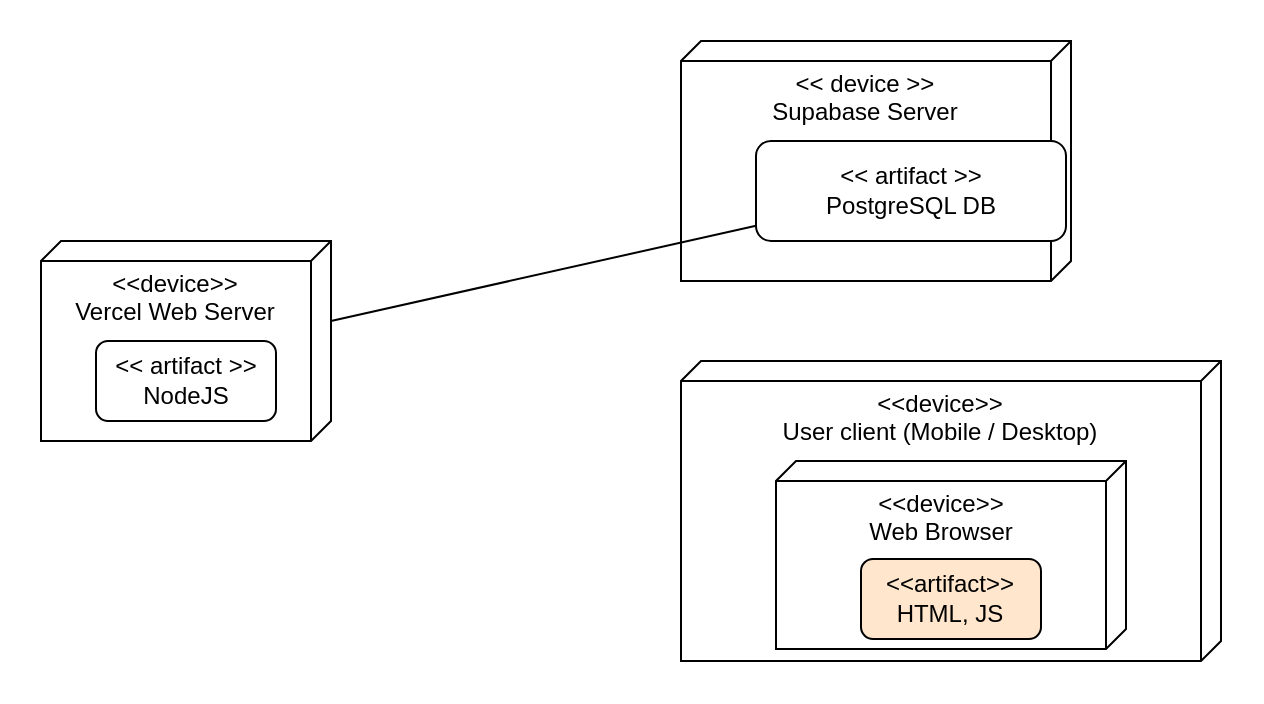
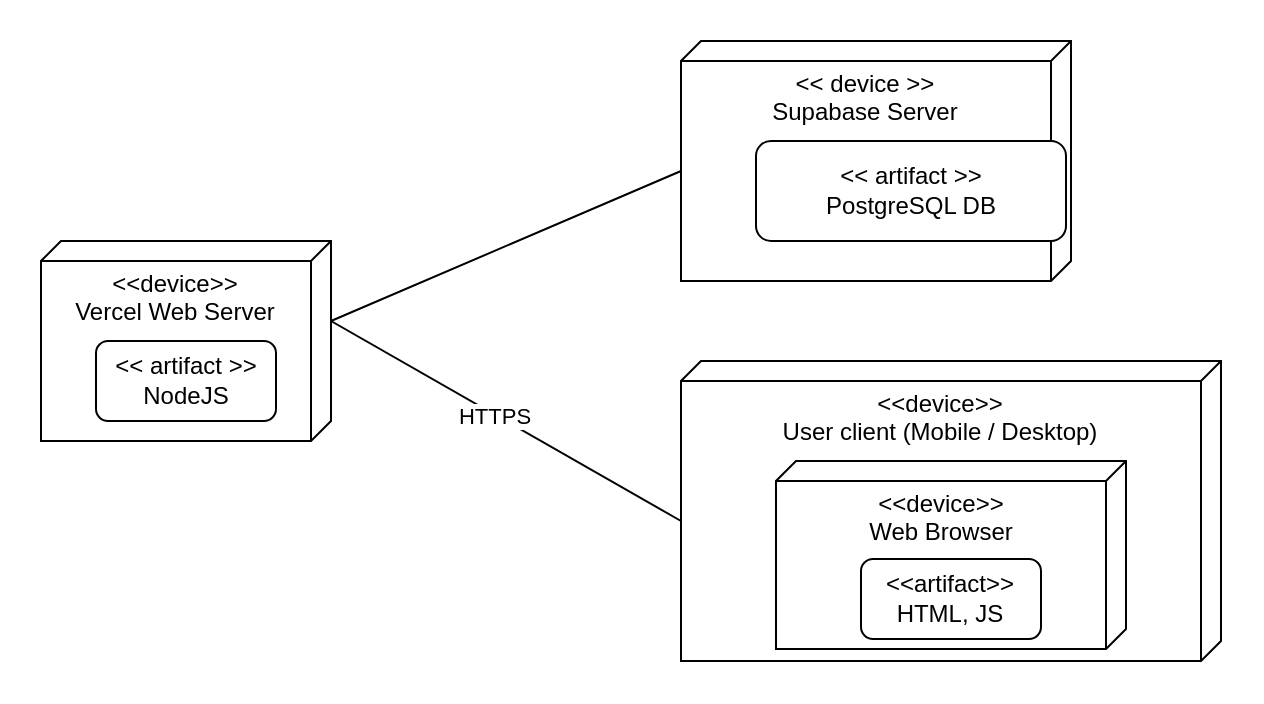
edge "<< artifact >> PostgreSQL DB" -- "<<device>> Vercel Web Server": now "<< device >> Supabase Server" -- "<<device>> Vercel Web Server"
edge "<<device>> Vercel Web Server" -- "<<device>> User client (Mobile / Desktop)": added, label "HTTPS"
node "<<artifact>> HTML, JS": fillcolor #ffe6cc -> #ffffff
